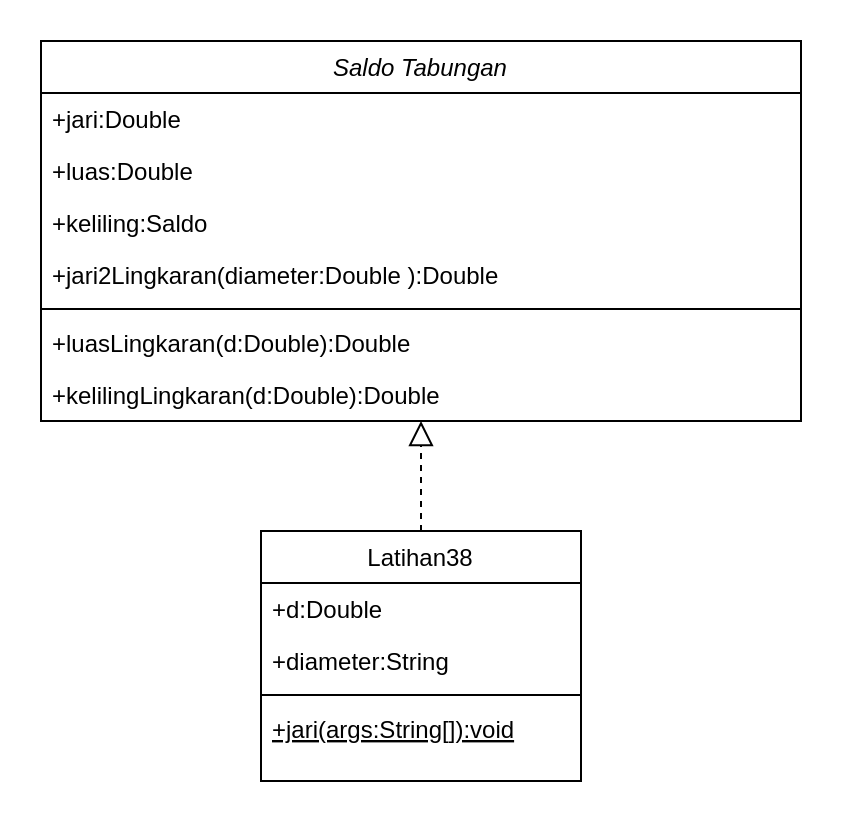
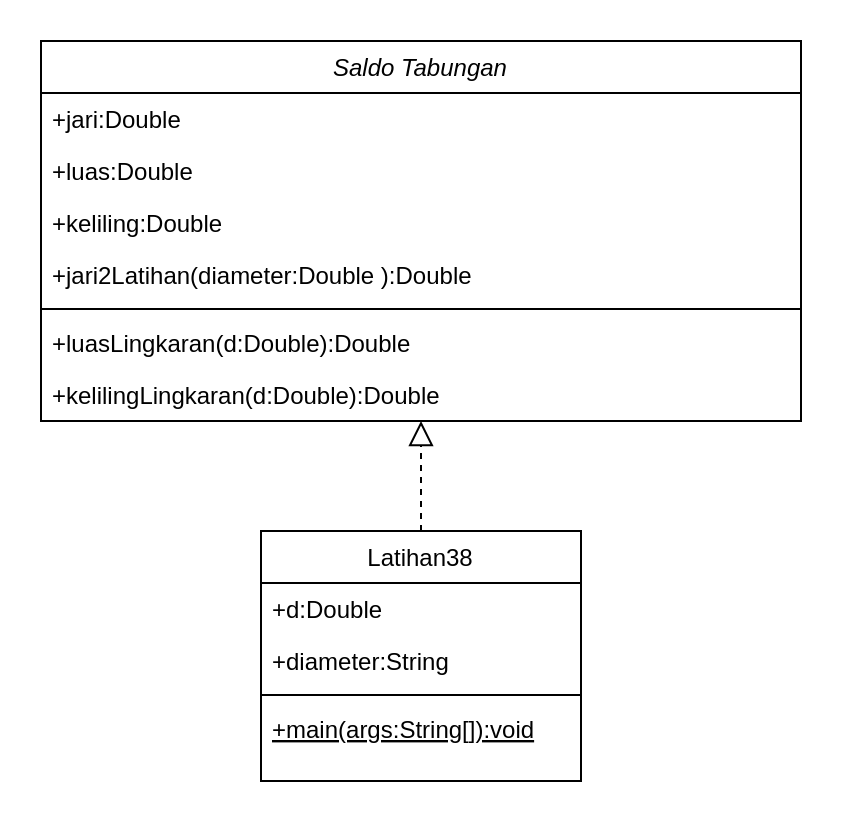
node "+keliling:Saldo": label "+keliling:Saldo" -> "+keliling:Double"
node "+jari2Lingkaran(diameter:Double ):Double": label "+jari2Lingkaran(diameter:Double ):Double" -> "+jari2Latihan(diameter:Double ):Double"
node "+jari(args:String[]):void": label "+jari(args:String[]):void" -> "+main(args:String[]):void"
